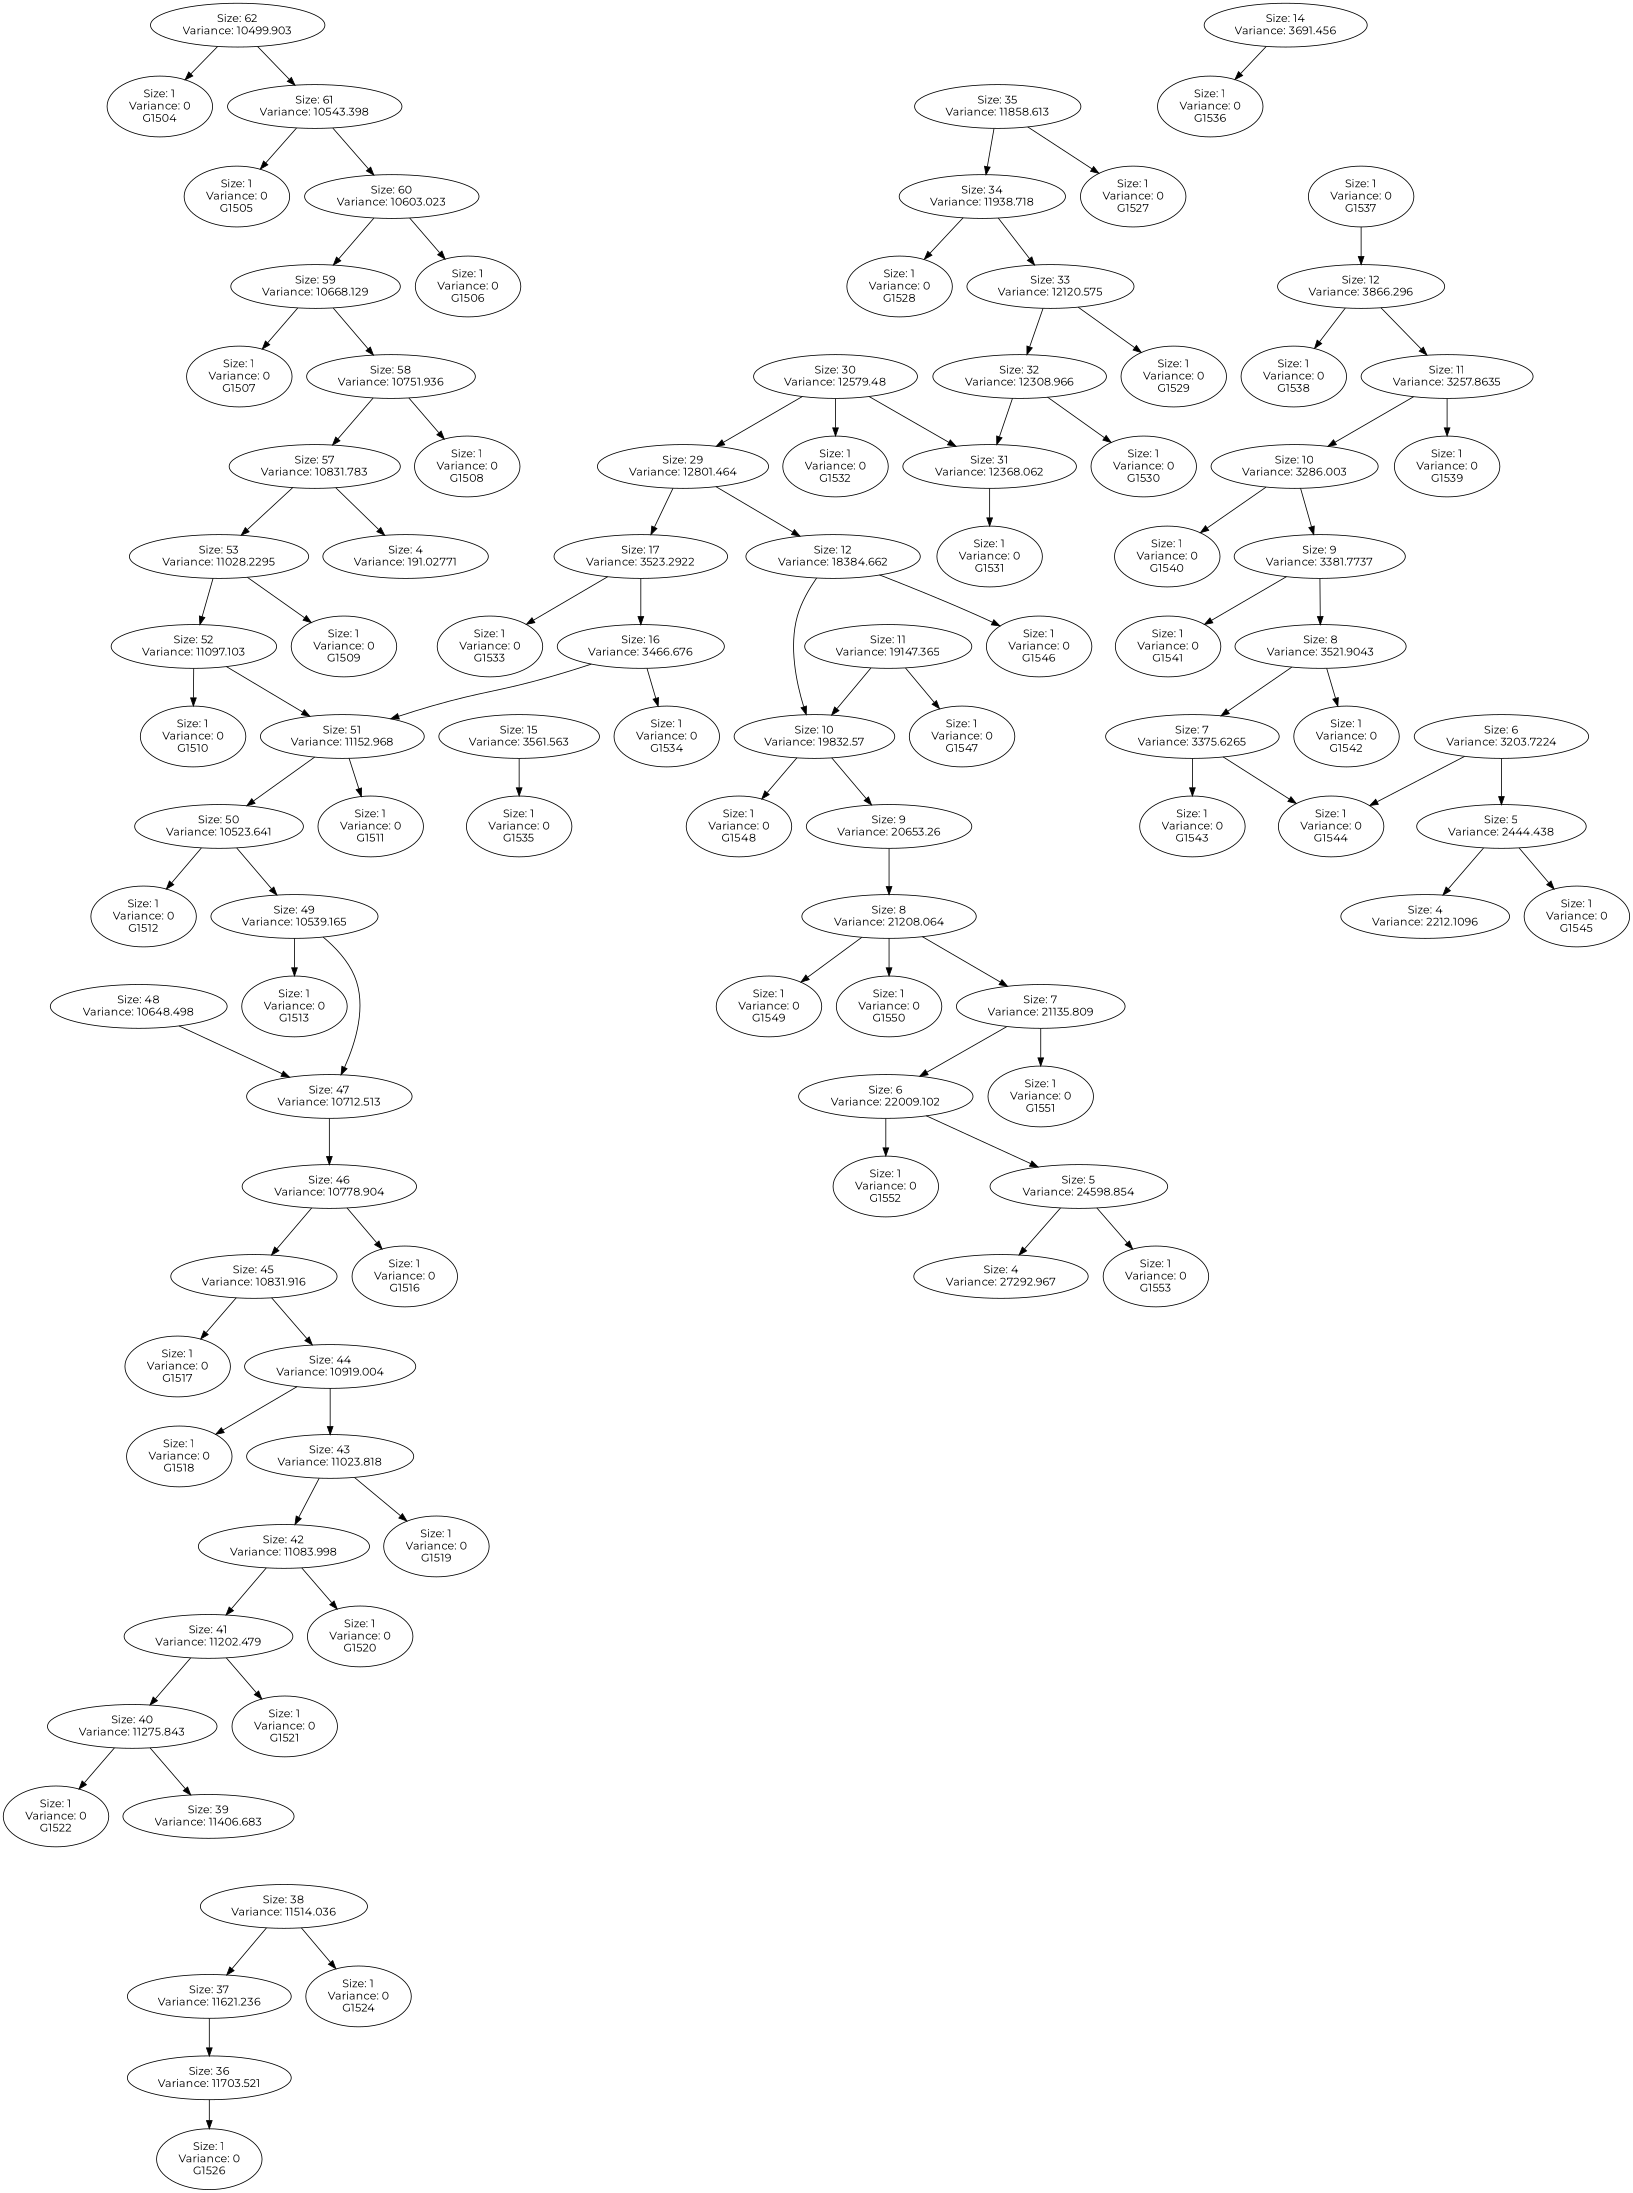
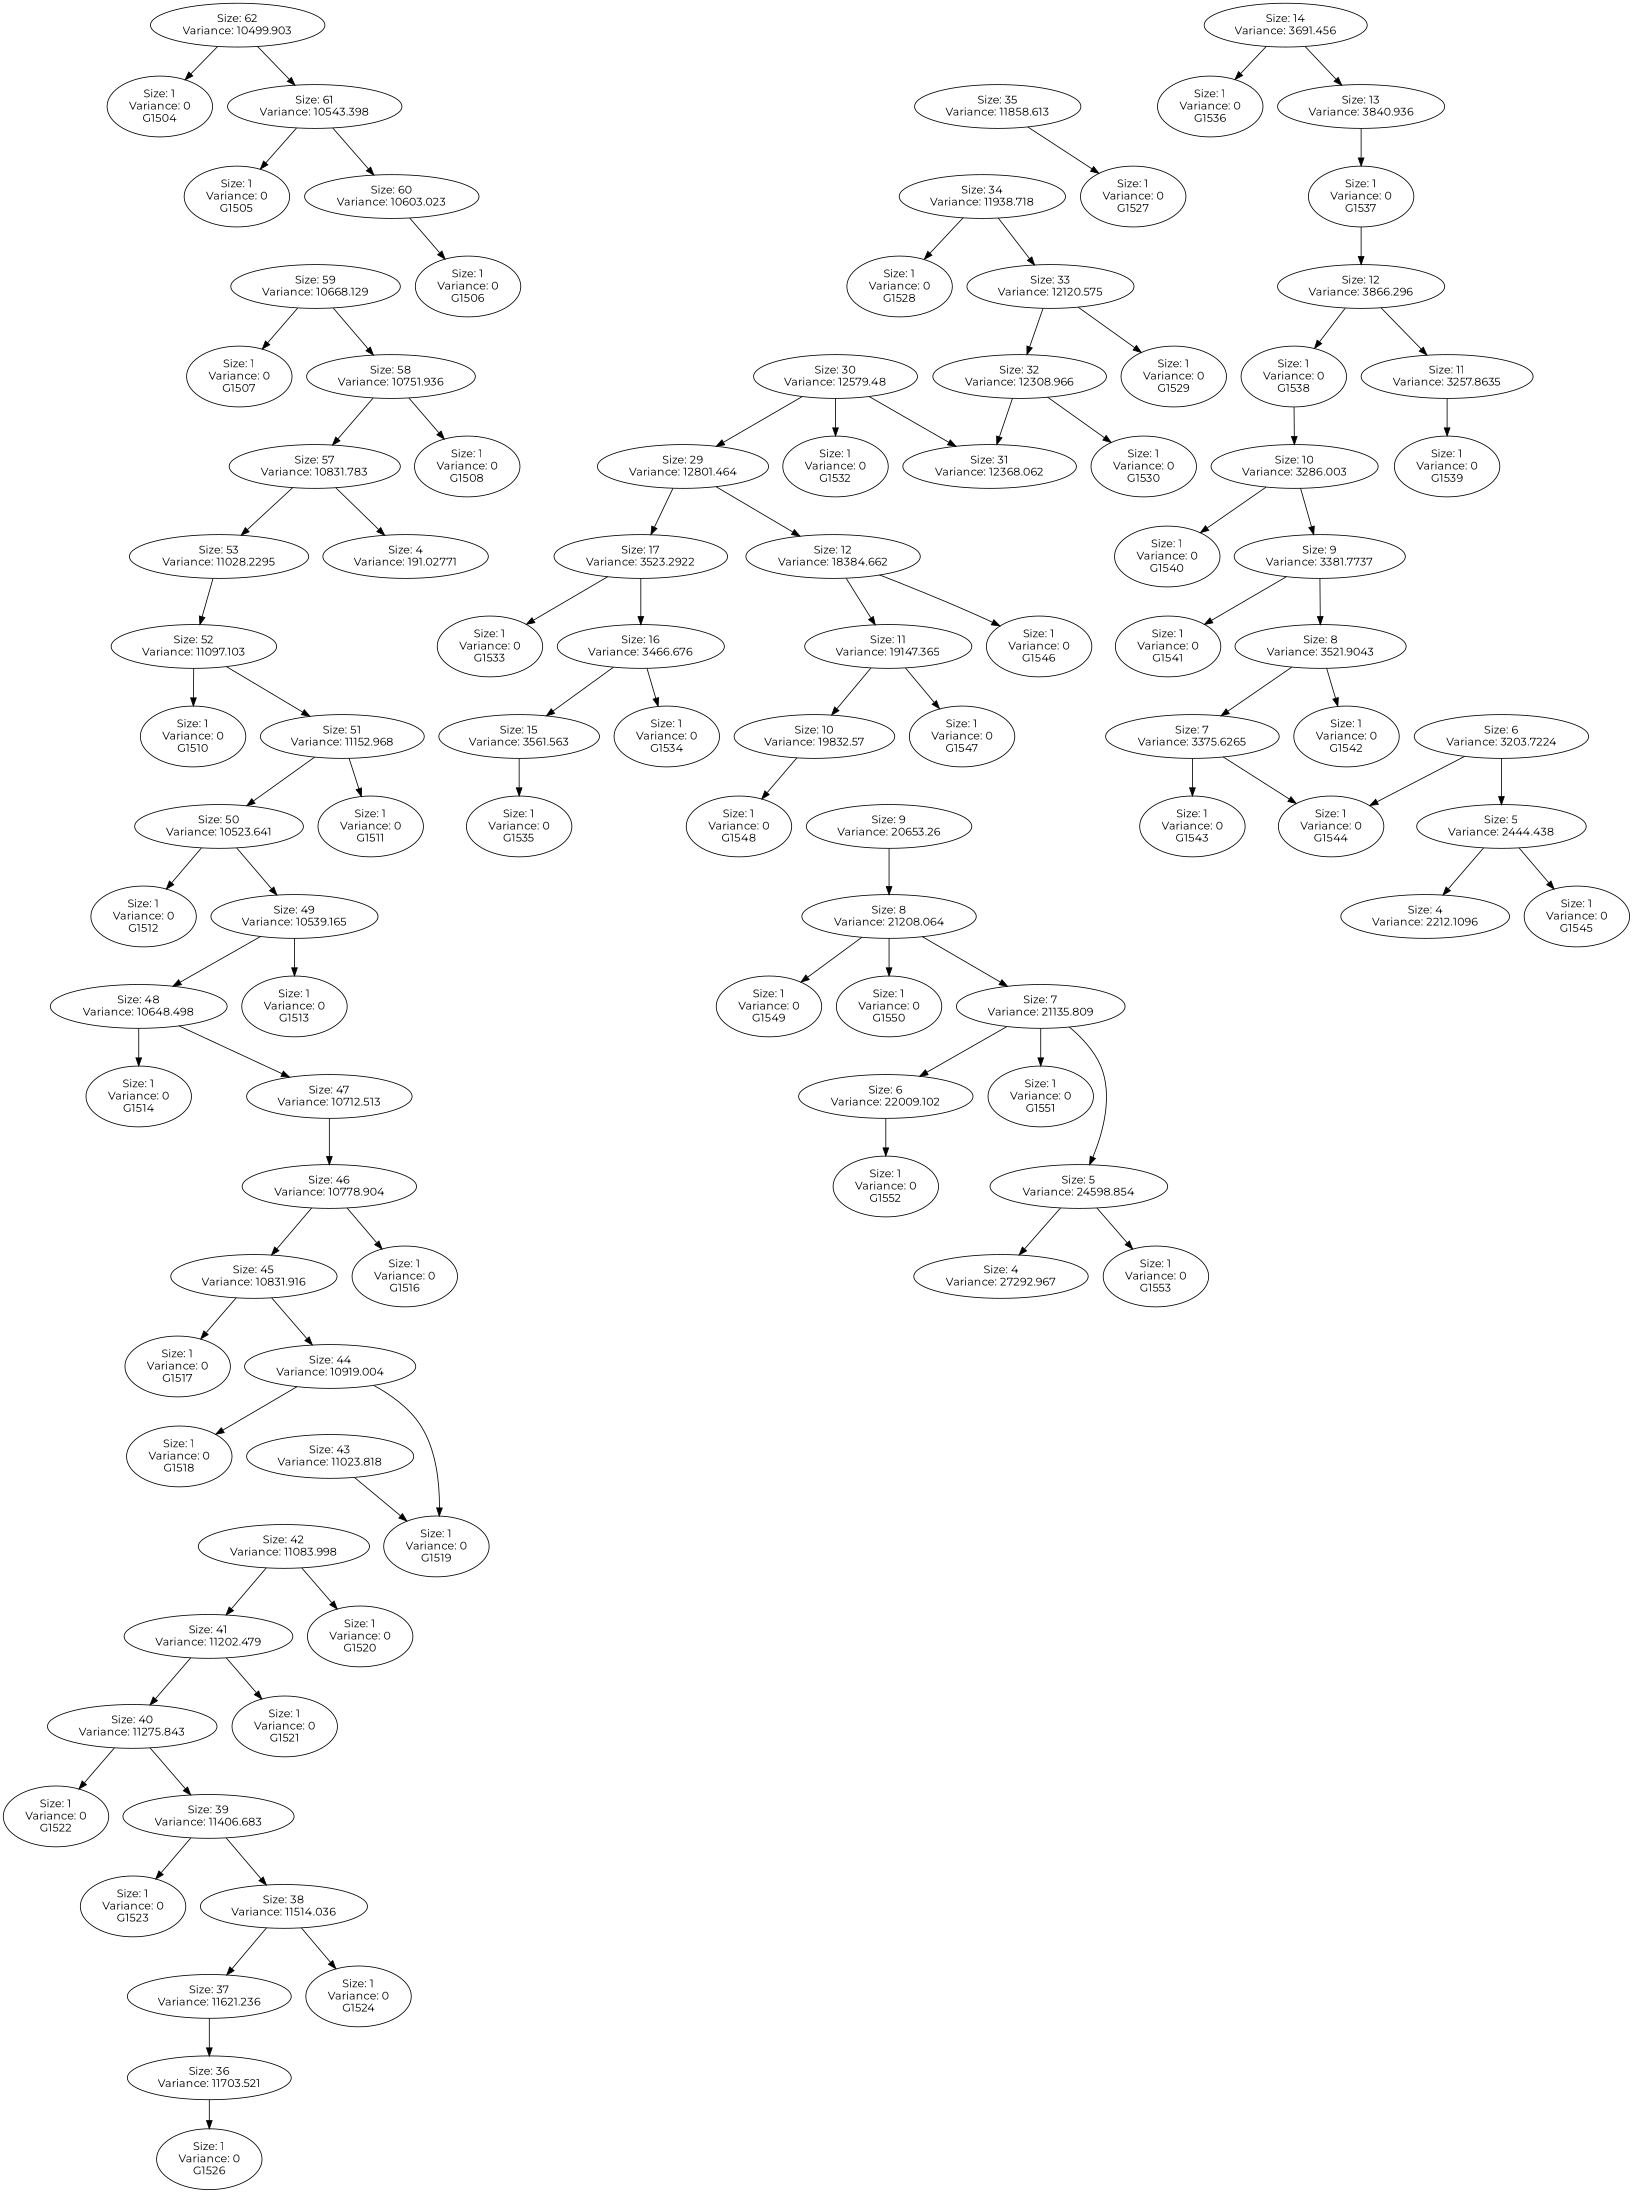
node "Size: 13 Variance: 3840.936": added
edge "Size: 35 Variance: 11858.613" -> "Size: 34 Variance: 11938.718": removed
edge "Size: 60 Variance: 10603.023" -> "Size: 59 Variance: 10668.129": removed
edge "Size: 11 Variance: 3257.8635" -> "Size: 10 Variance: 3286.003": now "Size: 1 Variance: 0 G1538" -> "Size: 10 Variance: 3286.003"
node "Size: 1 Variance: 0 G1531": removed
edge "Size: 12 Variance: 18384.662" -> "Size: 10 Variance: 19832.57": now "Size: 12 Variance: 18384.662" -> "Size: 11 Variance: 19147.365"
node "Size: 1 Variance: 0 G1509": removed
edge "Size: 16 Variance: 3466.676" -> "Size: 51 Variance: 11152.968": now "Size: 16 Variance: 3466.676" -> "Size: 15 Variance: 3561.563"
edge "Size: 10 Variance: 19832.57" -> "Size: 9 Variance: 20653.26": removed
edge "Size: 49 Variance: 10539.165" -> "Size: 47 Variance: 10712.513": now "Size: 49 Variance: 10539.165" -> "Size: 48 Variance: 10648.498"
node "Size: 1 Variance: 0 G1514": added
edge "Size: 6 Variance: 22009.102" -> "Size: 5 Variance: 24598.854": now "Size: 7 Variance: 21135.809" -> "Size: 5 Variance: 24598.854"
edge "Size: 44 Variance: 10919.004" -> "Size: 43 Variance: 11023.818": now "Size: 44 Variance: 10919.004" -> "Size: 1 Variance: 0 G1519"
edge "Size: 43 Variance: 11023.818" -> "Size: 42 Variance: 11083.998": removed
edge "Size: 39 Variance: 11406.683" -> "Size: 38 Variance: 11514.036": added
node "Size: 1 Variance: 0 G1523": added
